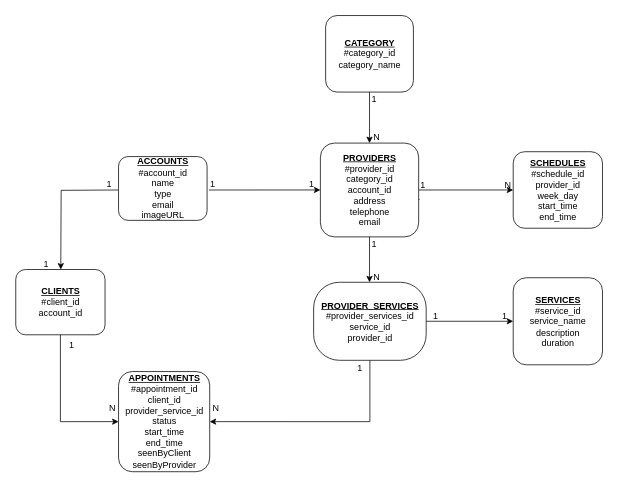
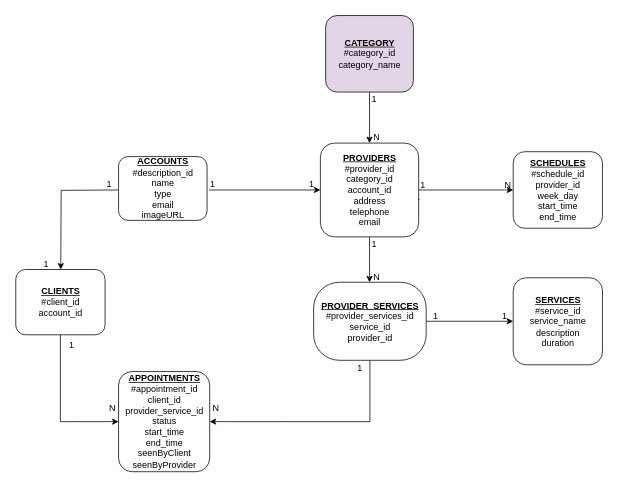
node "CATEGORY #category_id category_name": fillcolor #ffffff -> #e1d5e7
node "ACCOUNTS #account_id name type email imageURL": label "ACCOUNTS #account_id name type email imageURL" -> "ACCOUNTS #description_id name type email imageURL"
